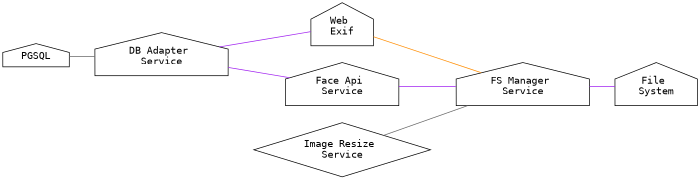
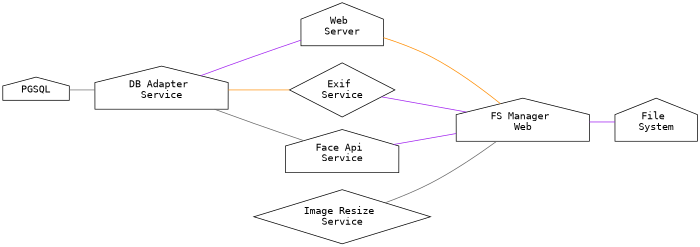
node "Web Exif": label "Web Exif" -> "Web Server"
edge "DB Adapter Service" -- "Face Api Service": color purple -> gray40
node "FS Manager Service": label "FS Manager Service" -> "FS Manager Web"
node "Exif Service": added
